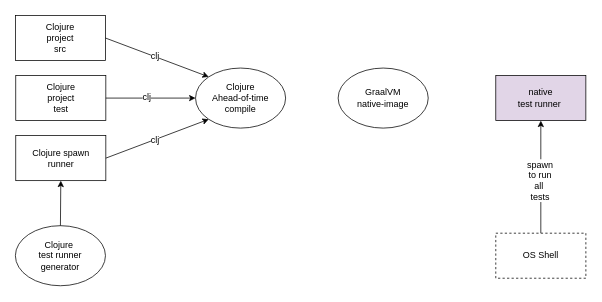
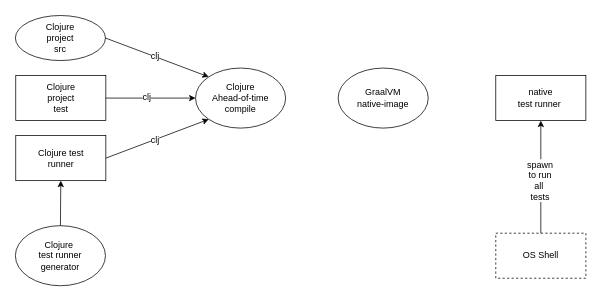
node "Clojure project src": shape rectangle -> ellipse
node "native test runner": fillcolor #e1d5e7 -> #ffffff
node "Clojure spawn runner": label "Clojure spawn runner" -> "Clojure test runner"
